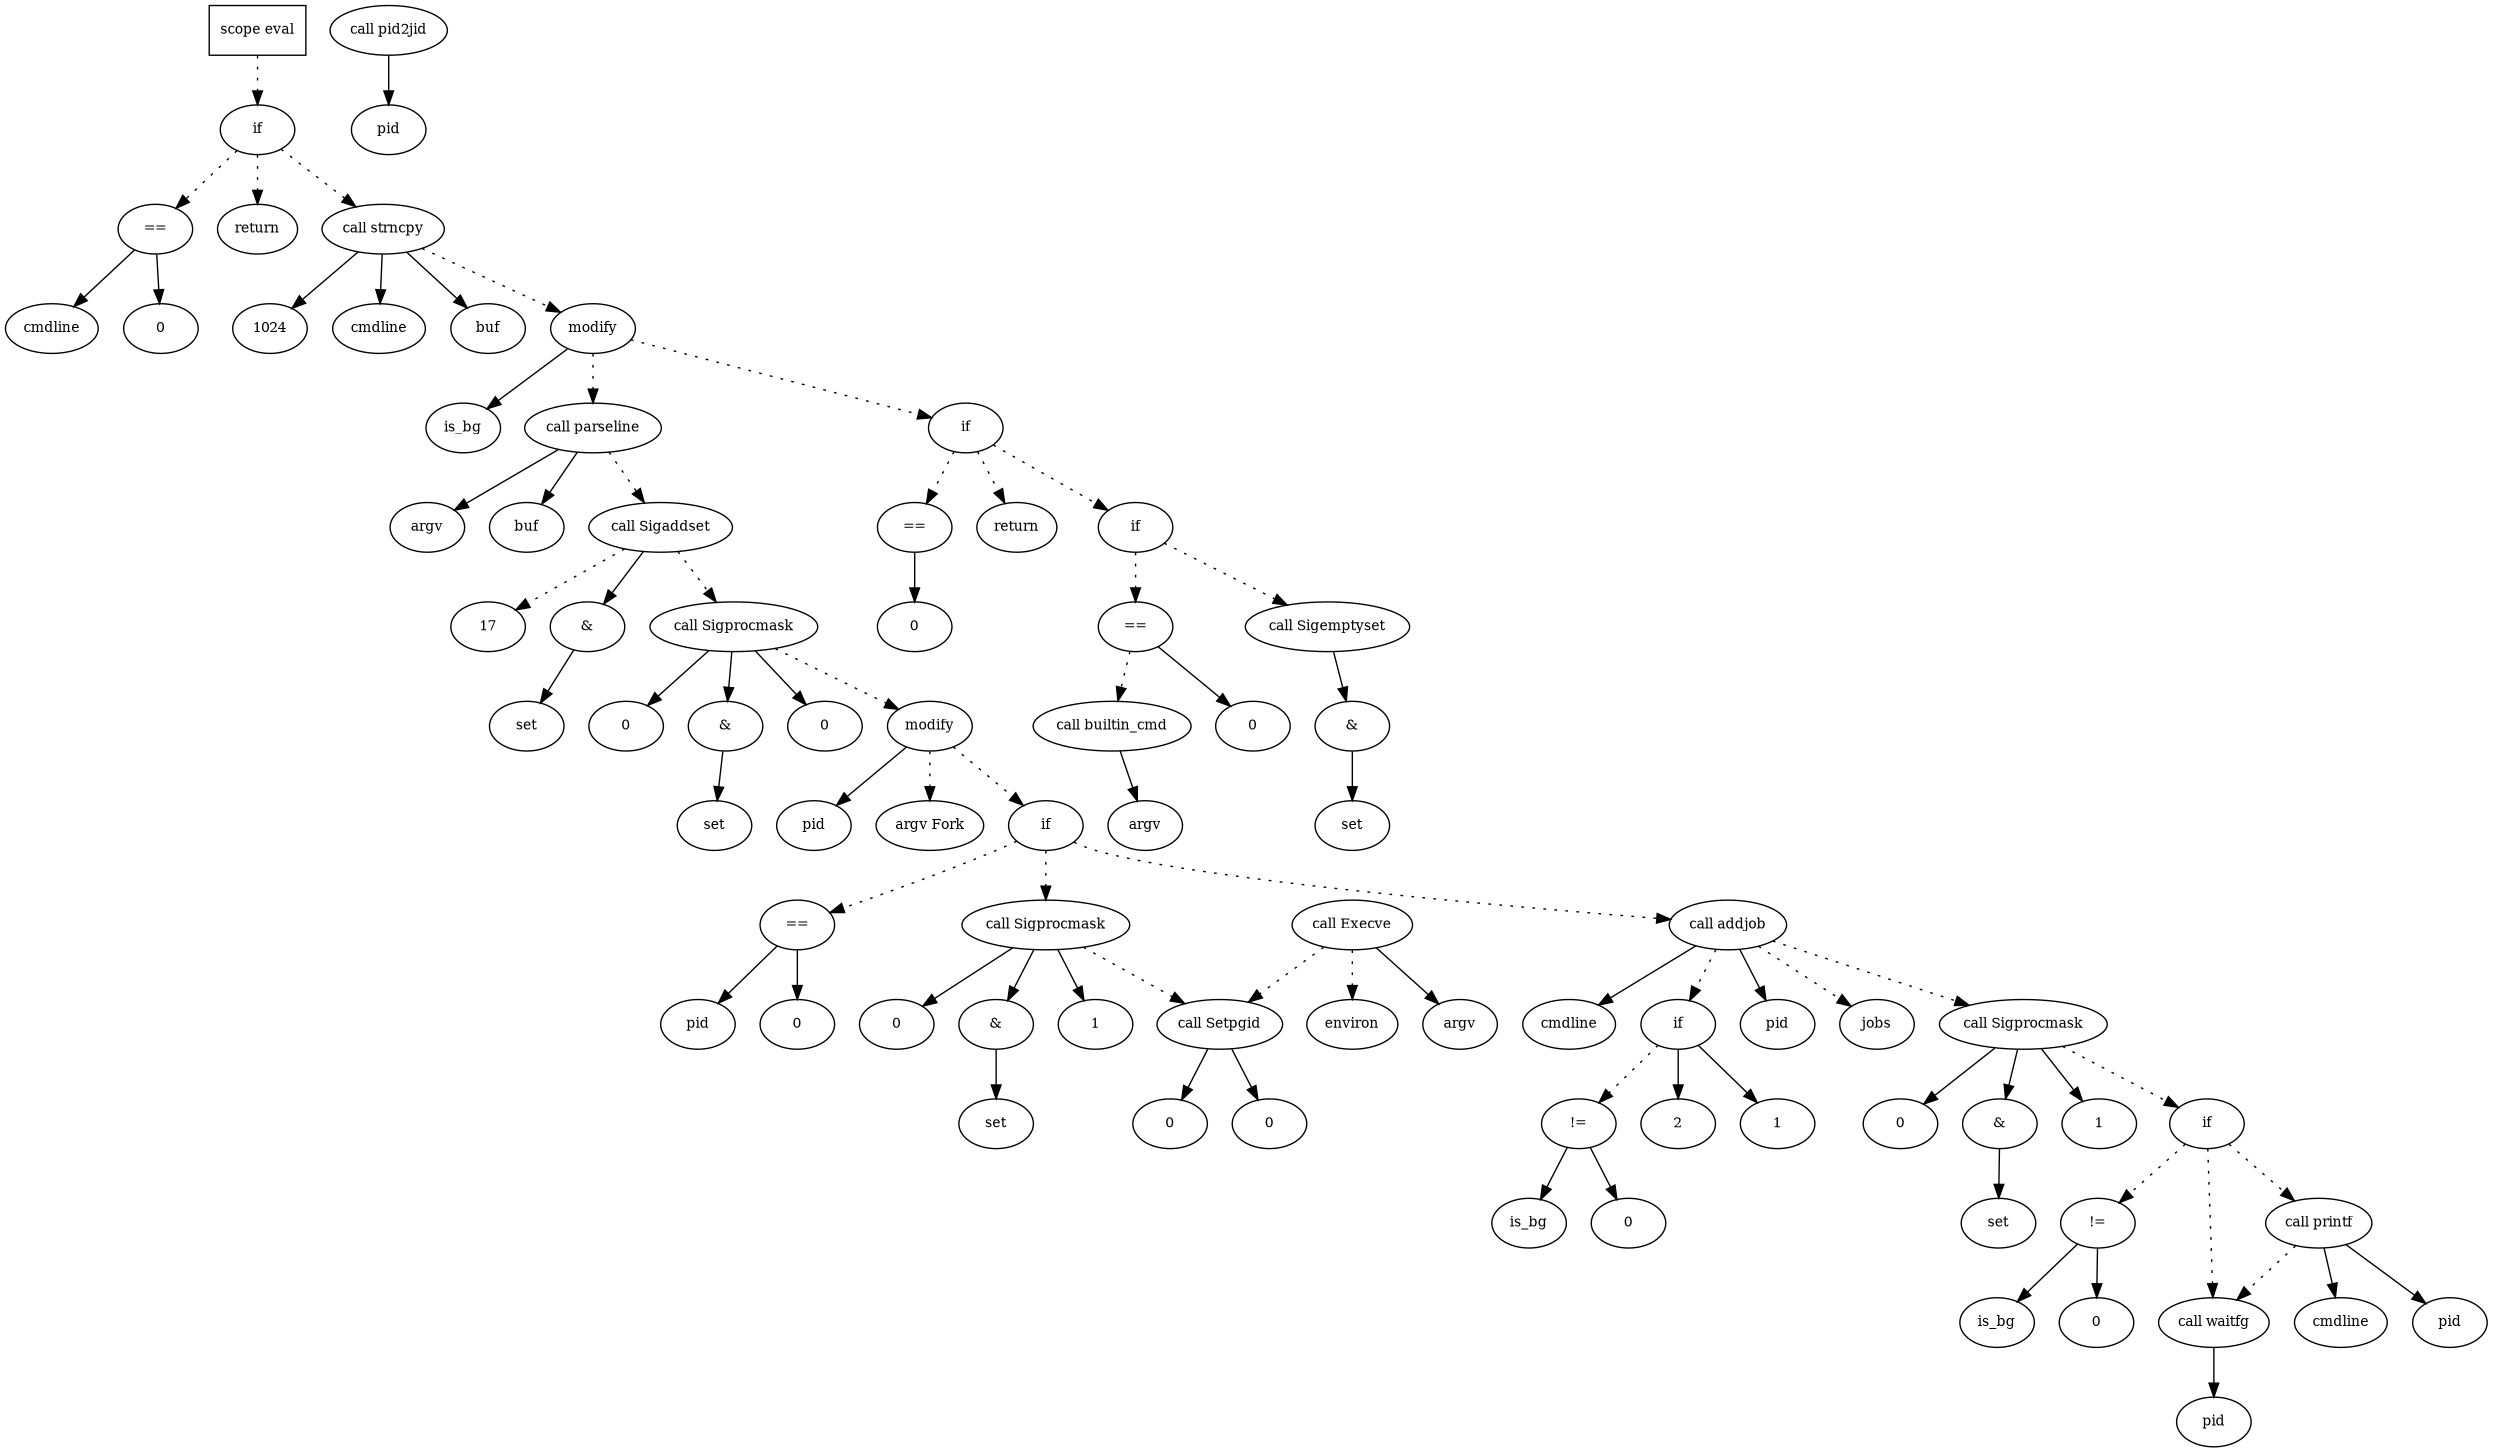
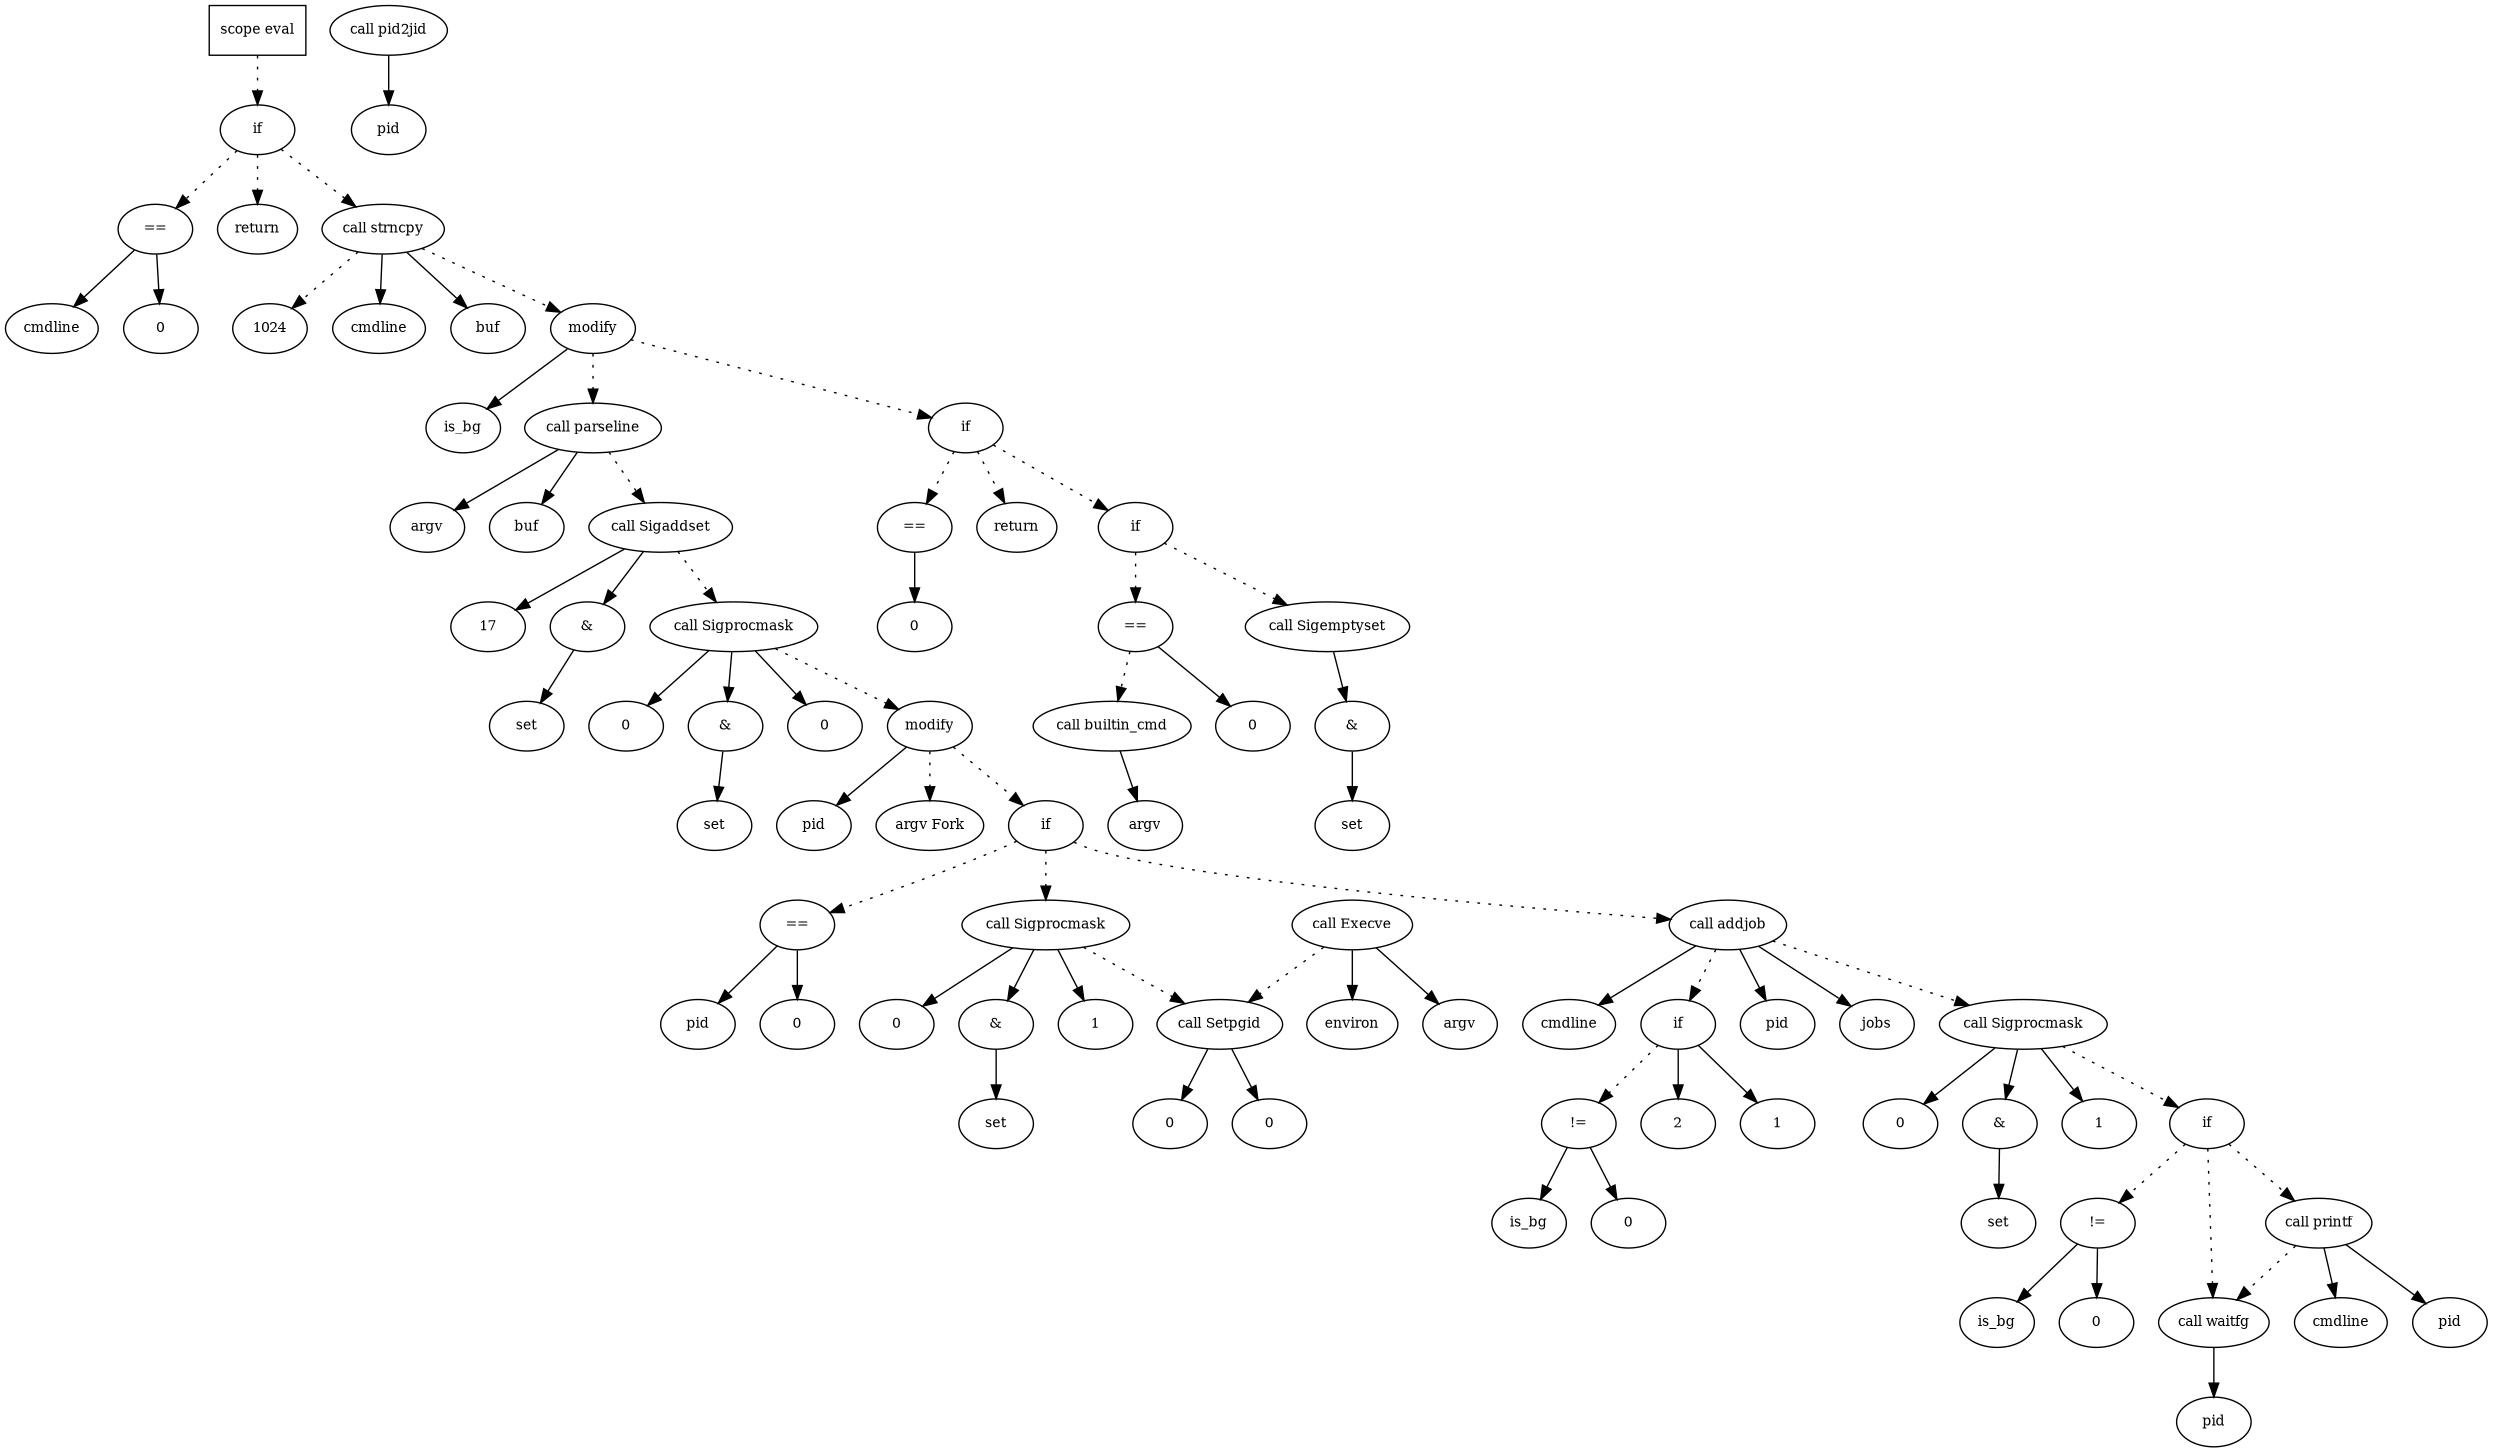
edge "call strncpy" -> "1024": style solid -> dotted
edge "call Sigaddset" -> "17": style dotted -> solid
edge "call Execve" -> "environ": style dotted -> solid
edge "call addjob" -> "jobs": style dotted -> solid
